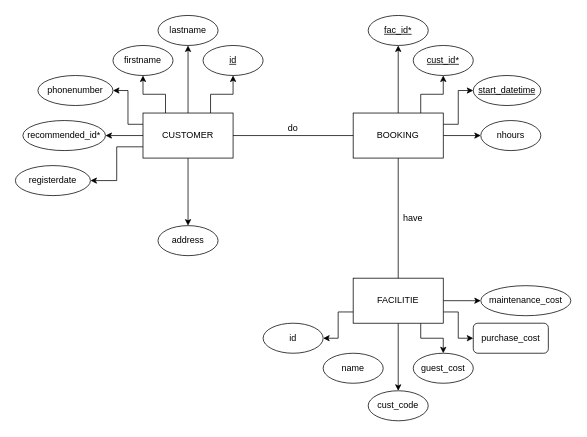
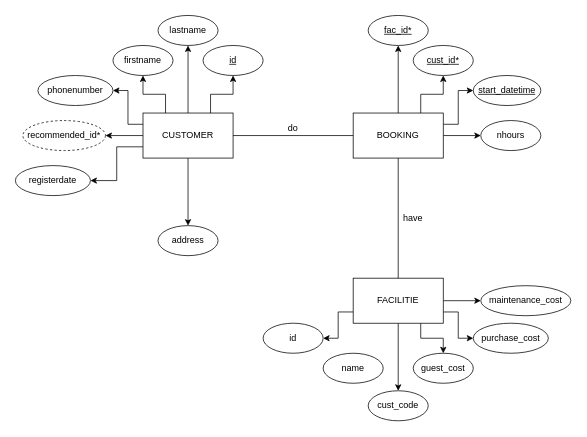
node "recommended_id*": style solid -> dashed
node "purchase_cost": shape rounded rectangle -> ellipse
